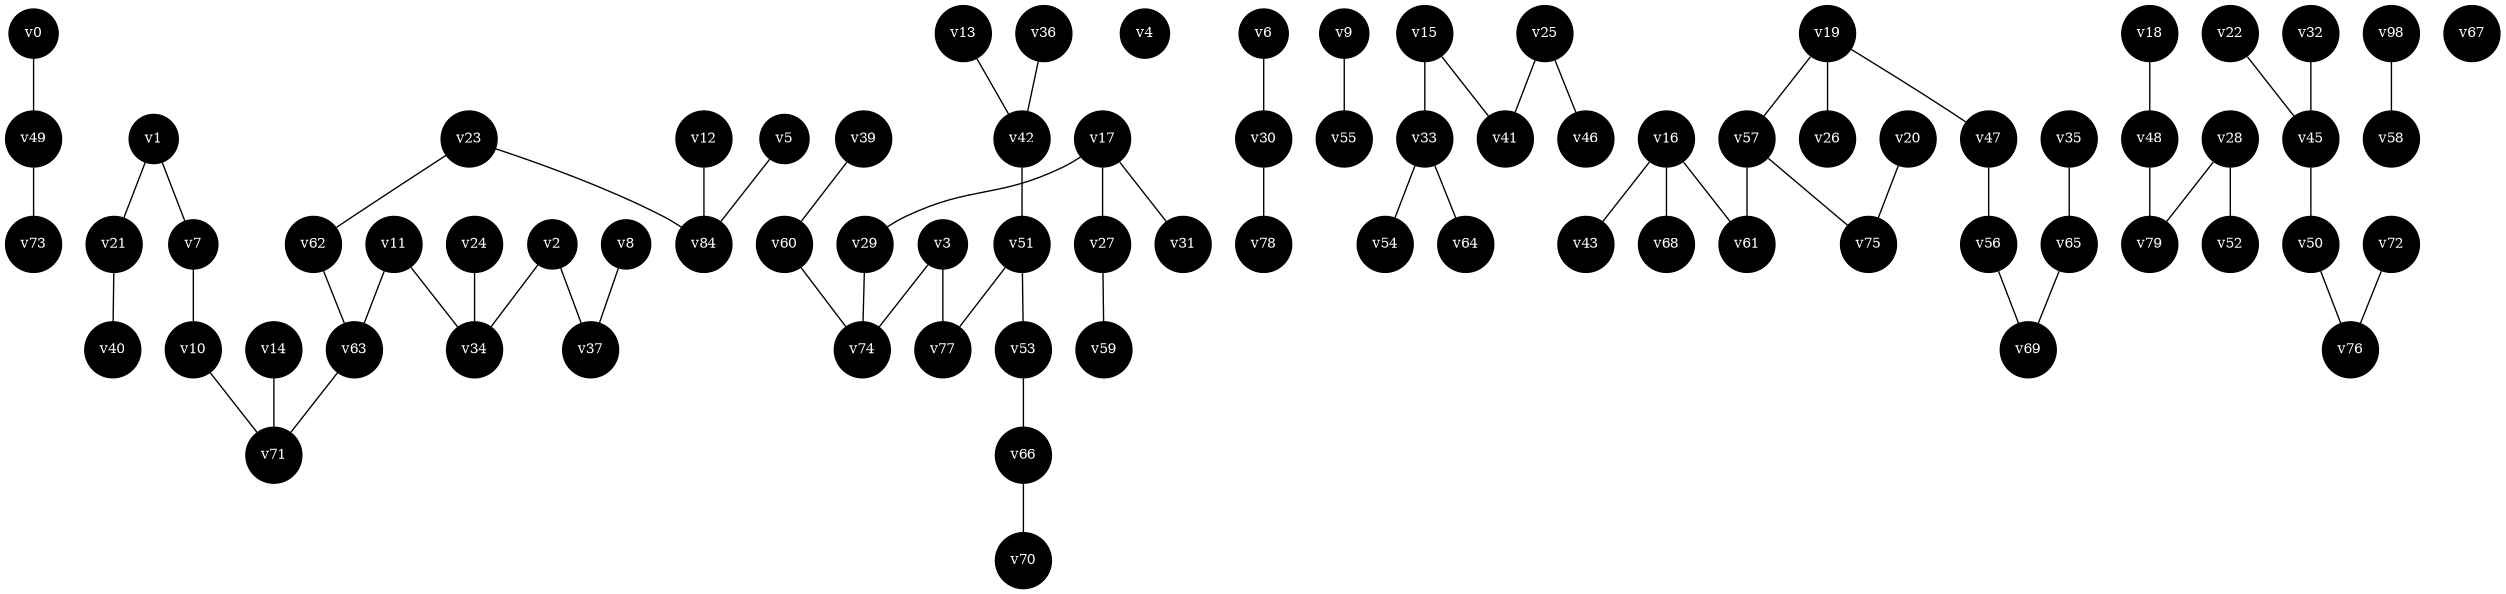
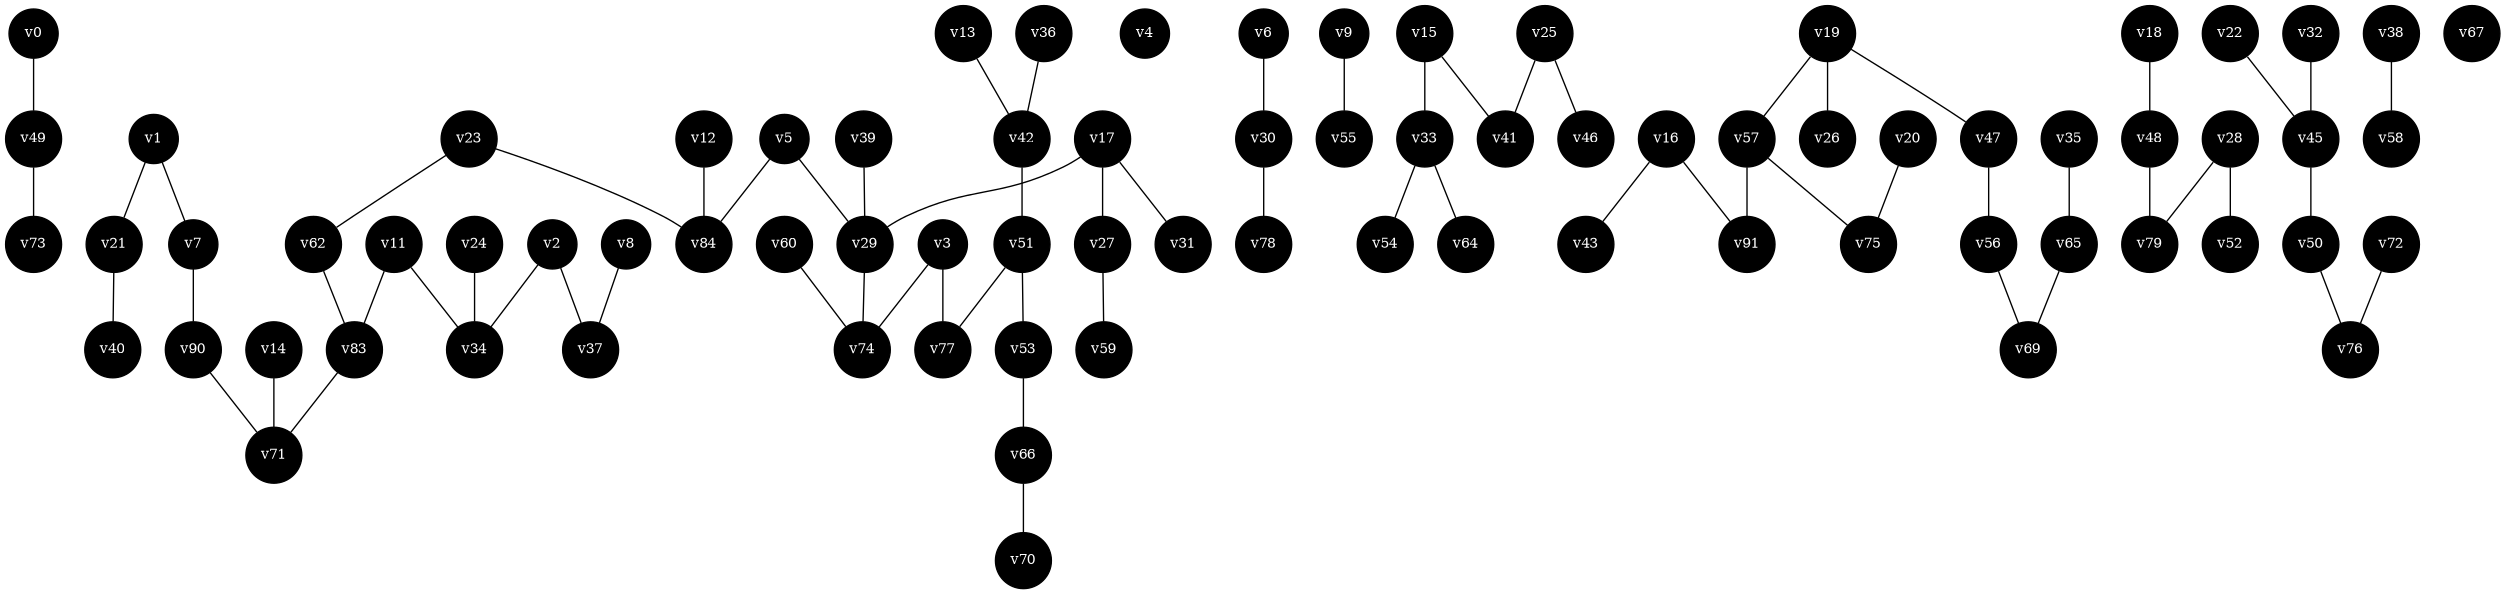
node "v98": label "v98" -> "v38"
edge "v5" -- "v29": added
edge "v39" -- "v60": now "v39" -- "v29"
node "v68": removed
node "v61": label "v61" -> "v91"
node "v10": label "v10" -> "v90"
node "v63": label "v63" -> "v83"
